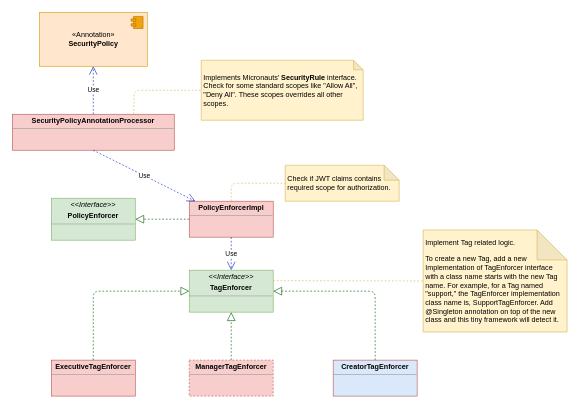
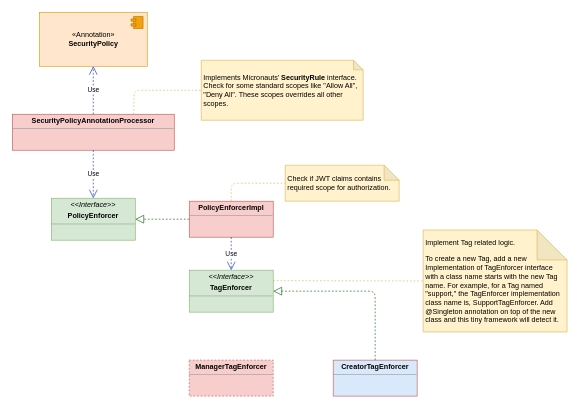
edge "SecurityPolicyAnnotationProcessor" -> "PolicyEnforcerImpl": now "SecurityPolicyAnnotationProcessor" -> "<<Interface>> PolicyEnforcer"
edge "ExecutiveTagEnforcer" -> "<<Interface>> TagEnforcer": removed
edge "ManagerTagEnforcer" -> "<<Interface>> TagEnforcer": removed
node "ExecutiveTagEnforcer": removed
